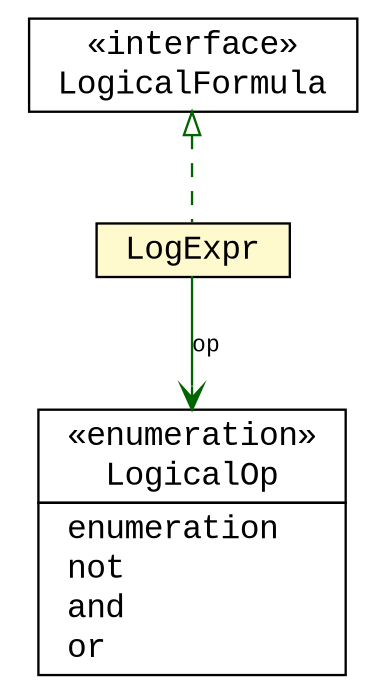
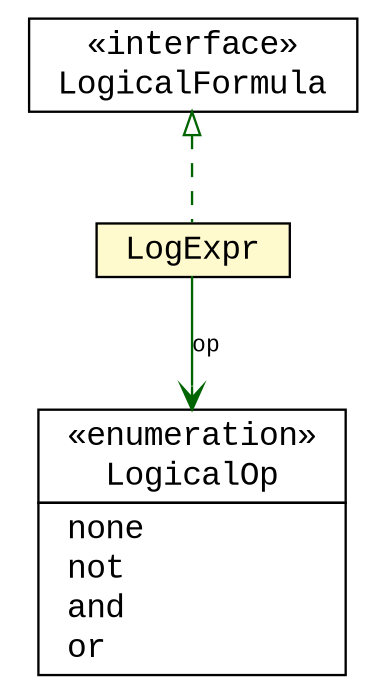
node "LogicalOp": text "enumeration" -> "none"
